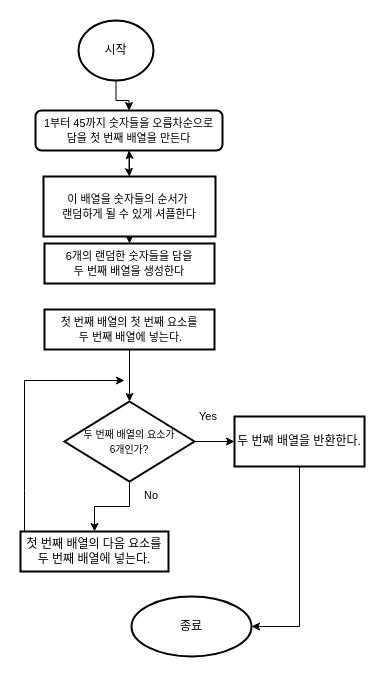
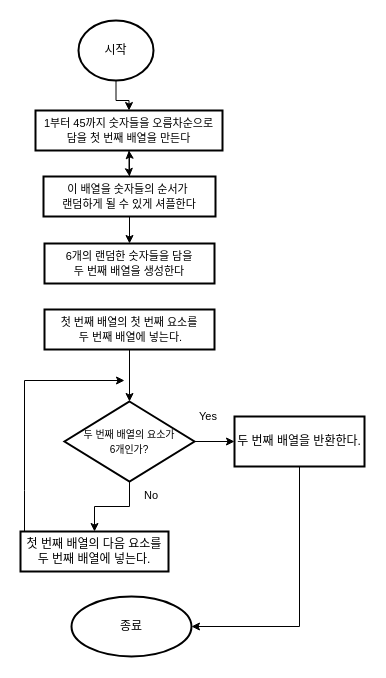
node "1부터 45까지 숫자들을 오름차순으로 담을 첫 번째 배열을 만든다": shape rounded rectangle -> rectangle
node "이 배열을 숫자들의 순서가 랜덤하게 될 수 있게 셔플한다": size 172x60 -> 172x40
node "종료": moved (192, 627) -> (132, 627)
